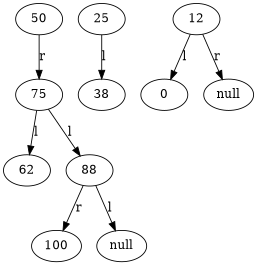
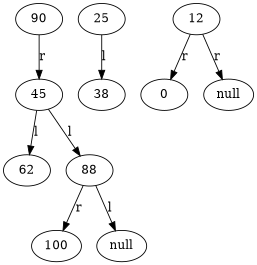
node "50": label "50" -> "90"
edge "12" -> "0": label "l" -> "r"
node "75": label "75" -> "45"
